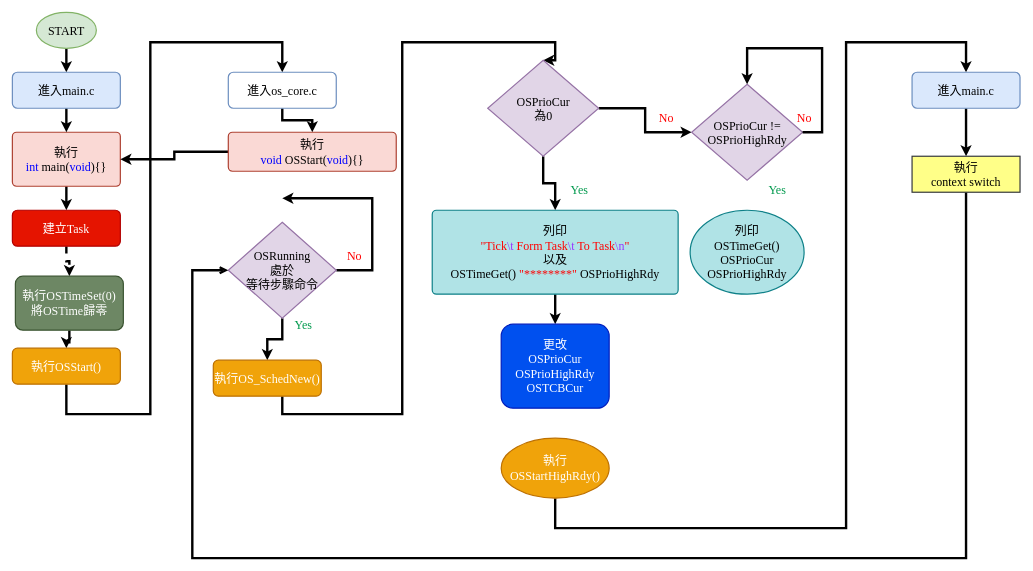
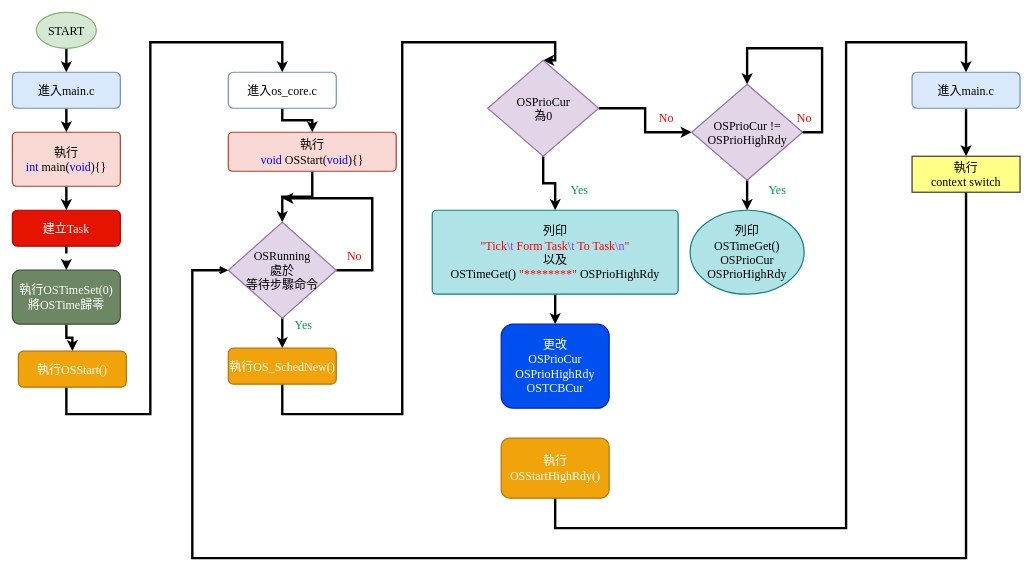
edge "執行 void OSStart(void){}" -> "執行 int main(void){}": now "執行 void OSStart(void){}" -> "OSRunning 處於 等待步驟命令"
edge "OSPrioCur != OSPrioHighRdy" -> "列印 OSTimeGet() OSPrioCur OSPrioHighRdy": added
node "執行OSTimeSet(0) 將OSTime歸零": moved (69, 303) -> (66, 297)
node "執行OSStart()": moved (66, 366) -> (72, 369)
node "執行OS_SchedNew()": moved (267, 378) -> (282, 366)
node "執行OSStartHighRdy()": shape ellipse -> rounded rectangle
